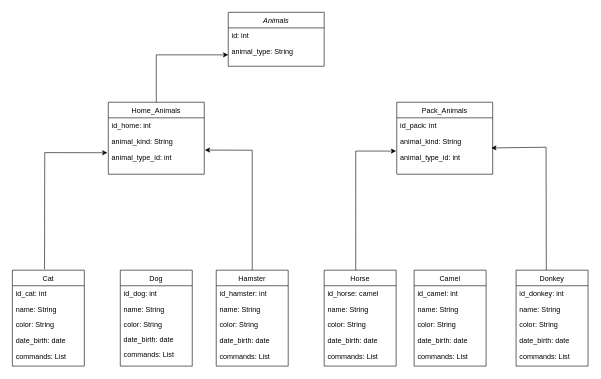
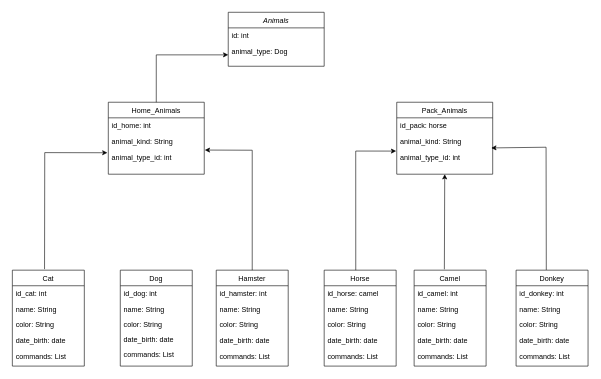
node "animal_type: String": label "animal_type: String" -> "animal_type: Dog"
node "id_pack: int": label "id_pack: int" -> "id_pack: horse"
edge "Camel" -> "Pack_Animals": added
